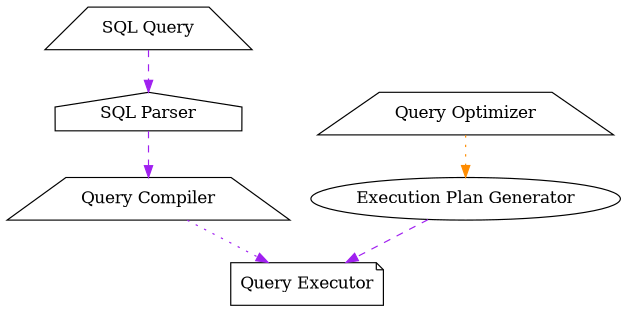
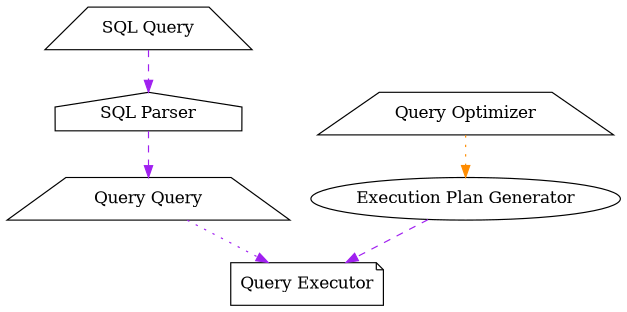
node "Query Compiler": label "Query Compiler" -> "Query Query"
